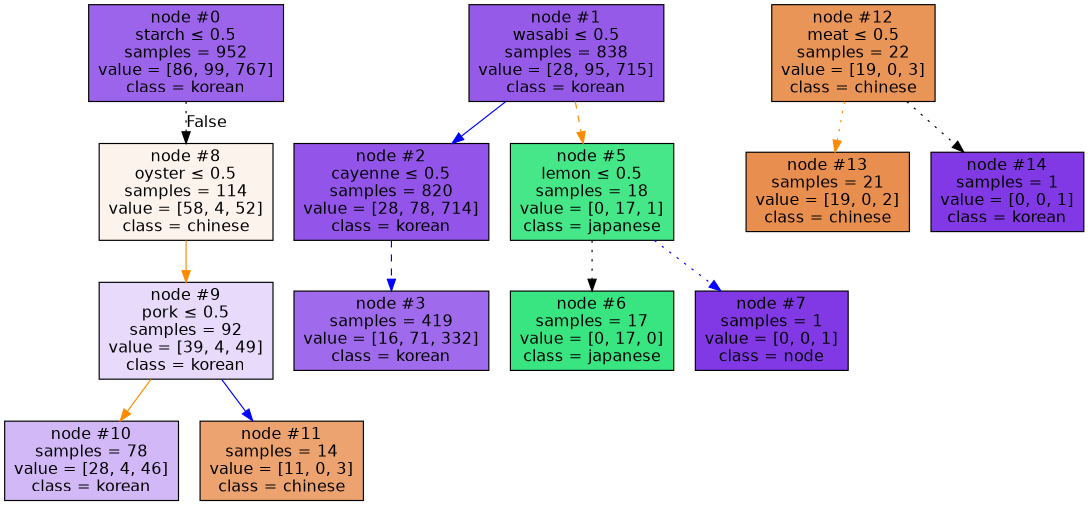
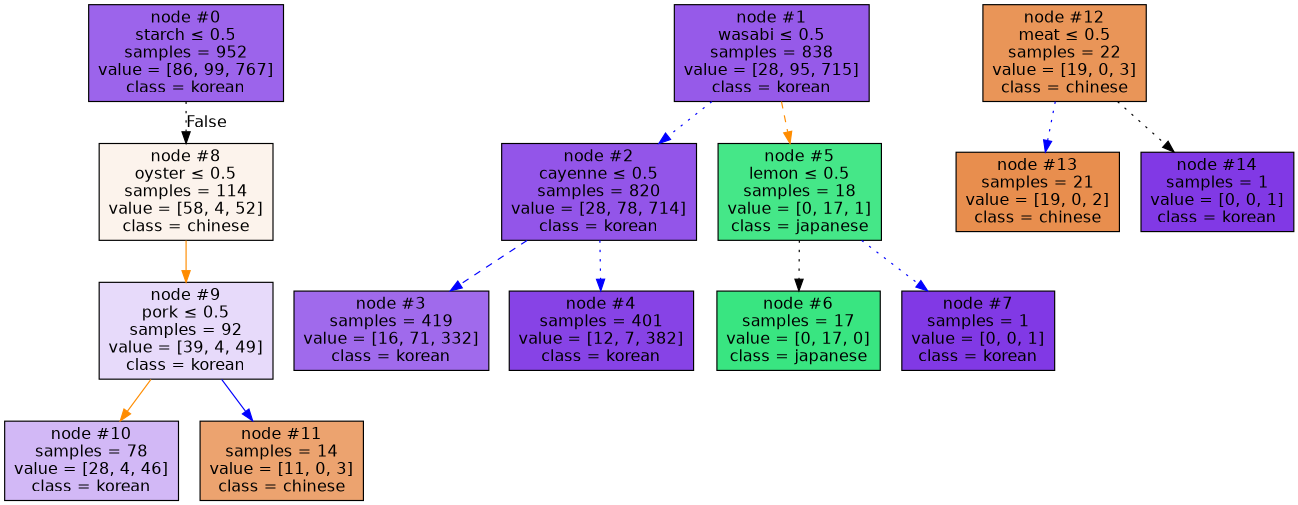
edge "node #1" -> "node #2": style solid -> dotted
edge "node #12" -> "node #13": color darkorange -> blue
node "node #4": added
node "node #7": text "class = node" -> "class = korean"
